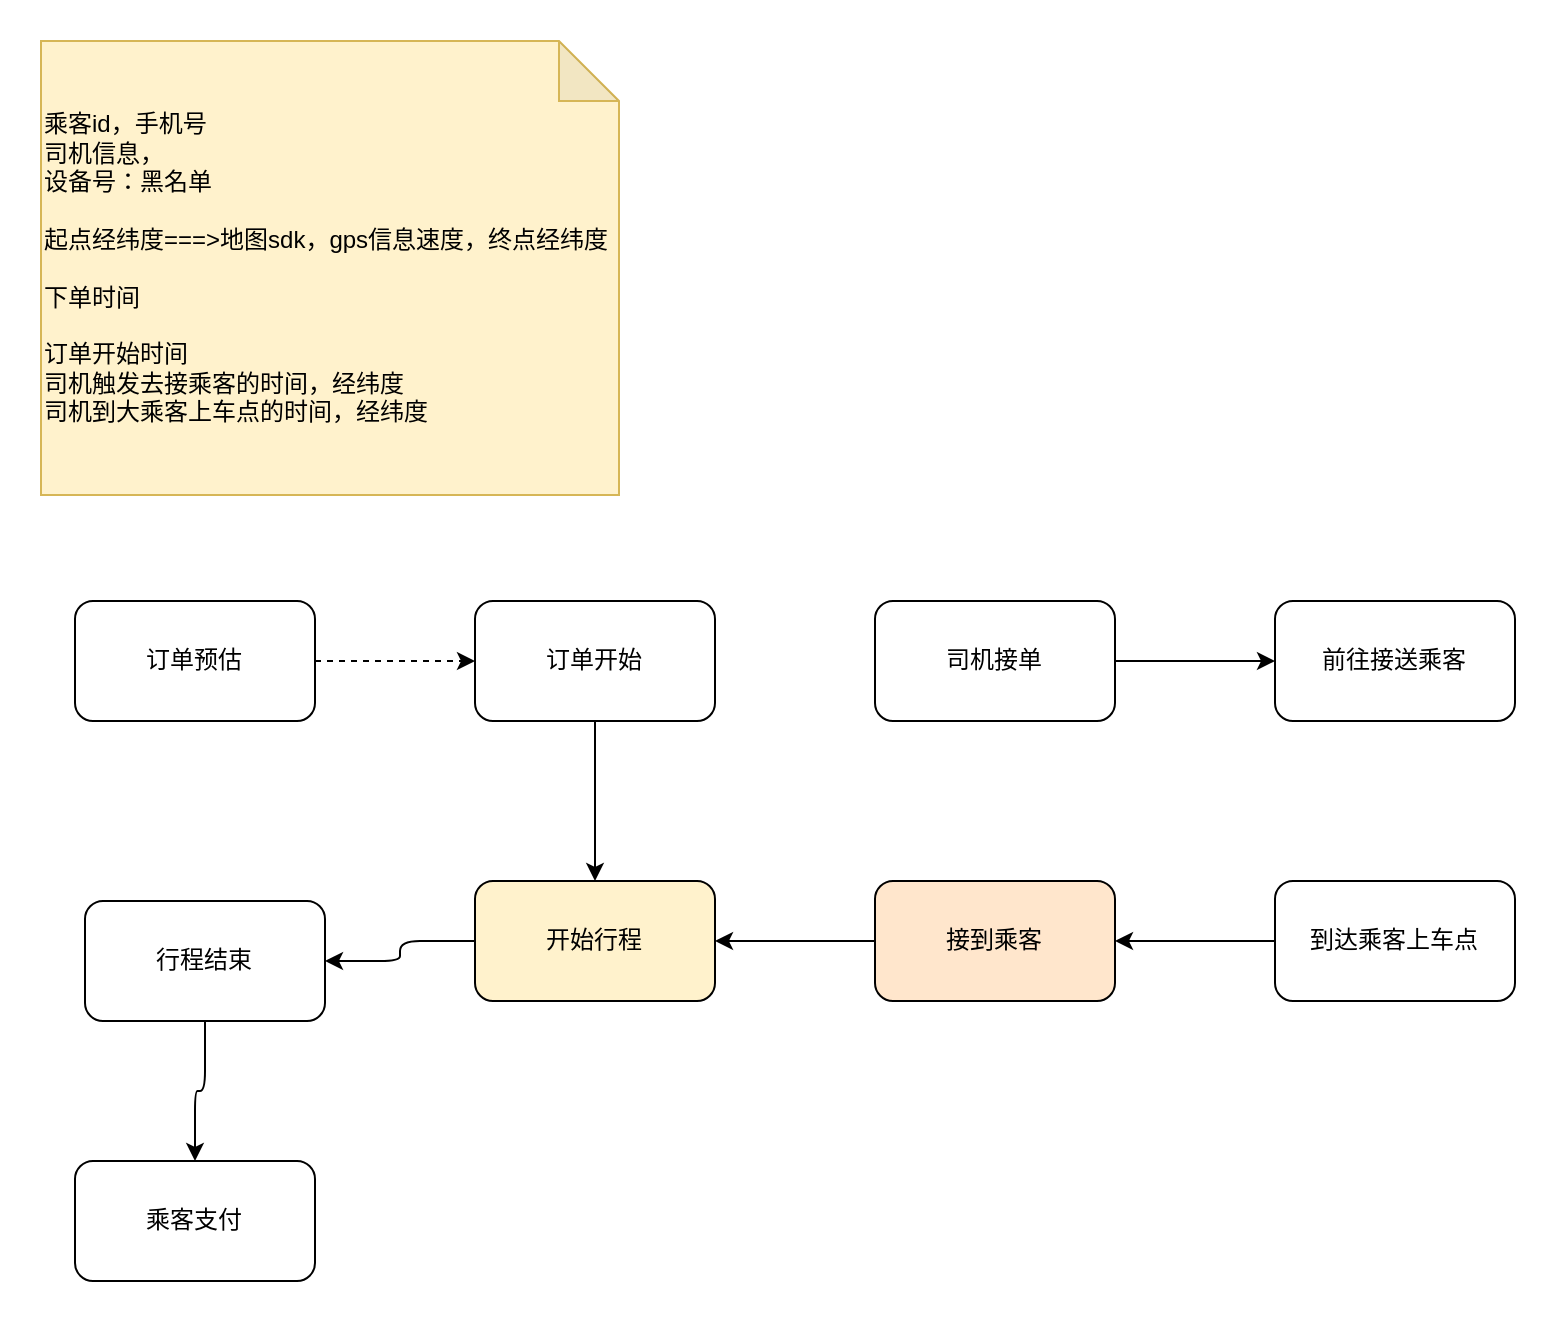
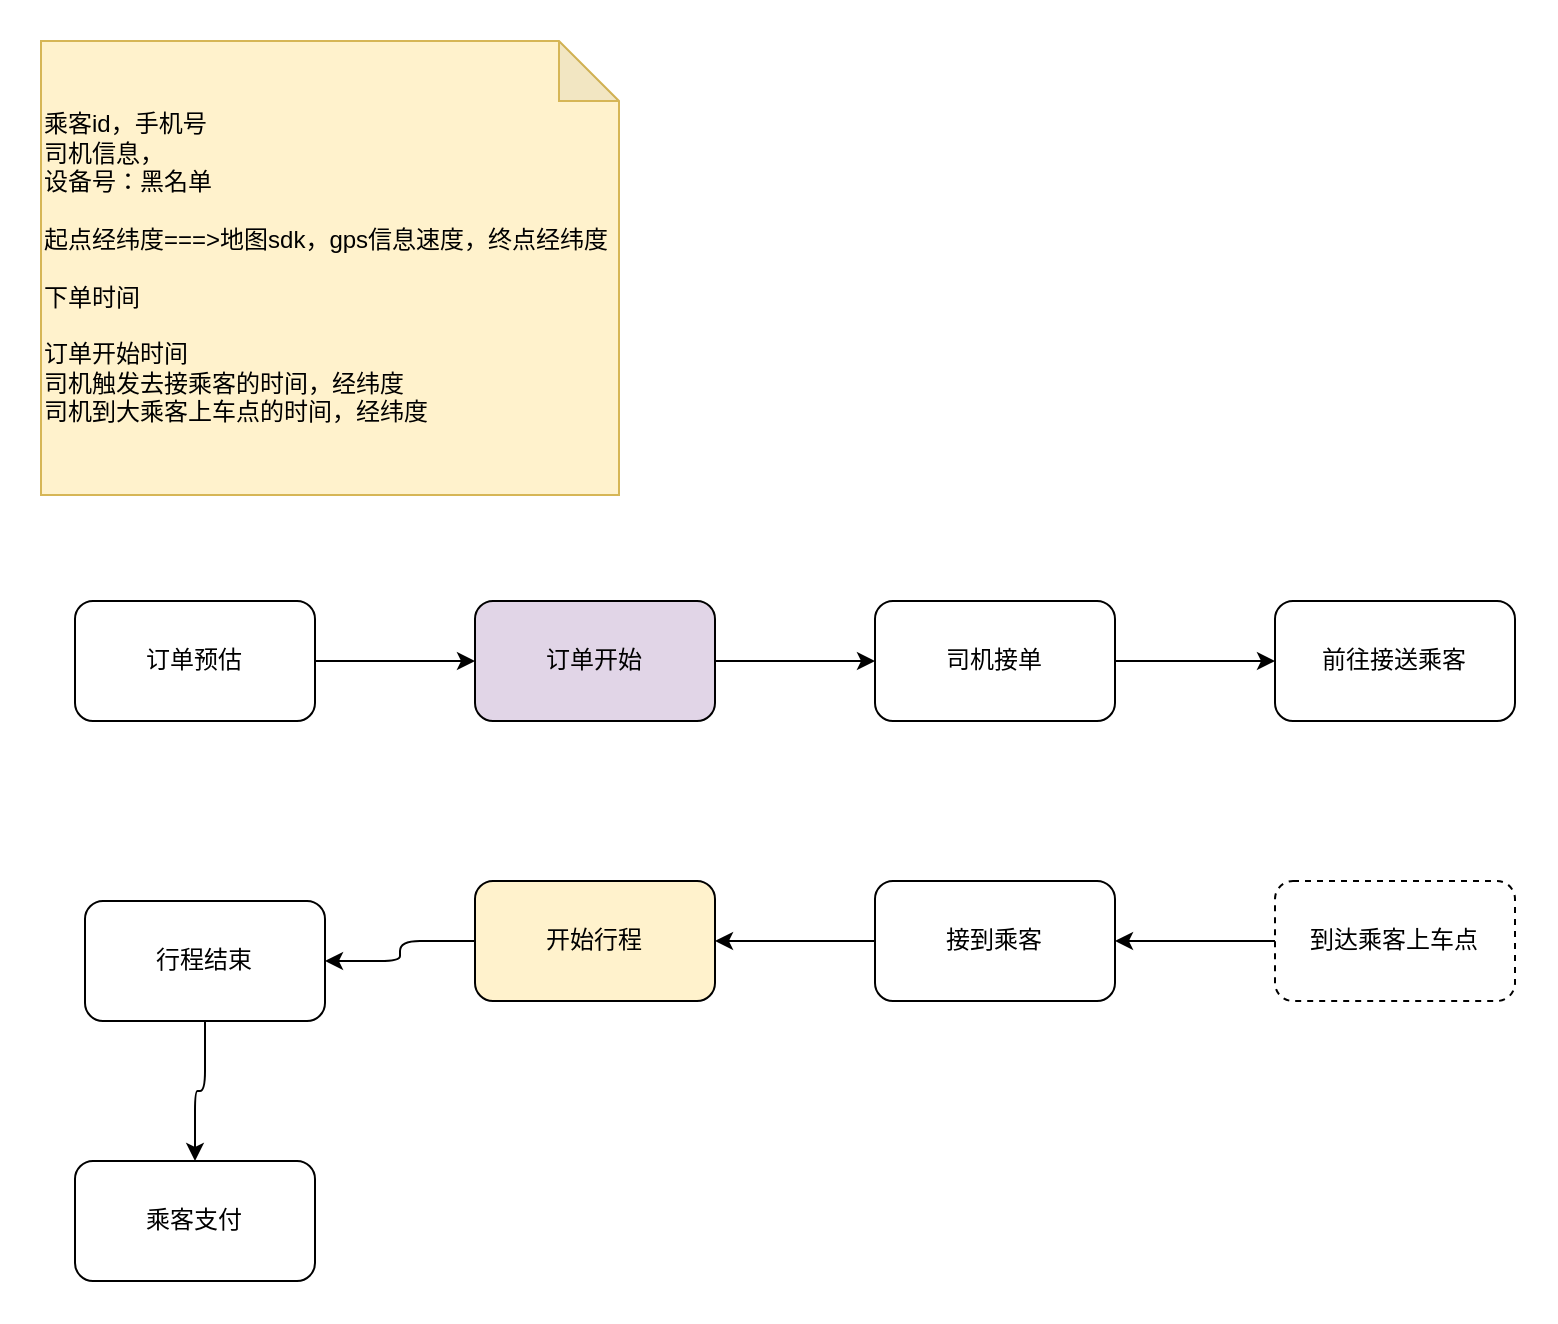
edge "订单预估" -> "订单开始": style dashed -> solid
node "订单开始": fillcolor #ffffff -> #e1d5e7
edge "订单开始" -> "开始行程": now "订单开始" -> "司机接单"
node "接到乘客": fillcolor #ffe6cc -> #ffffff
node "到达乘客上车点": style solid -> dashed
